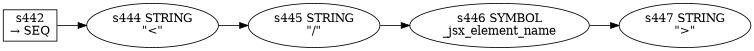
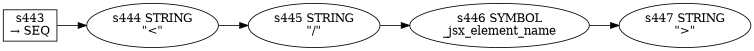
node "s442 → SEQ": label "s442 → SEQ" -> "s443 → SEQ"
